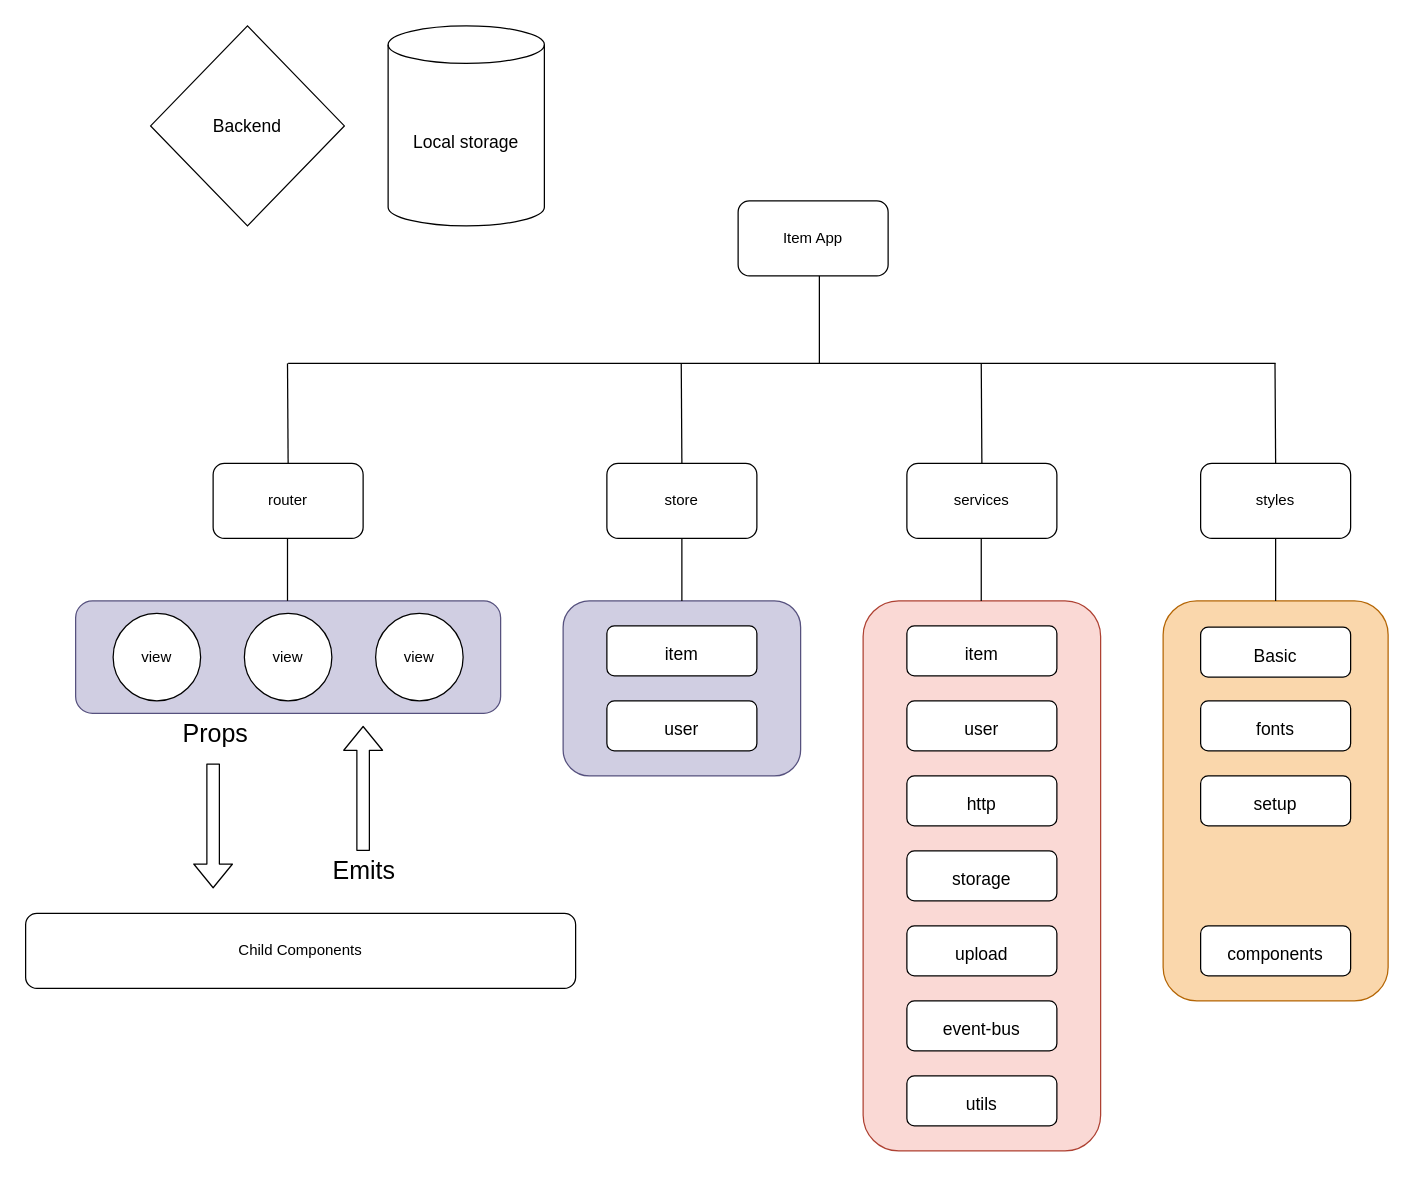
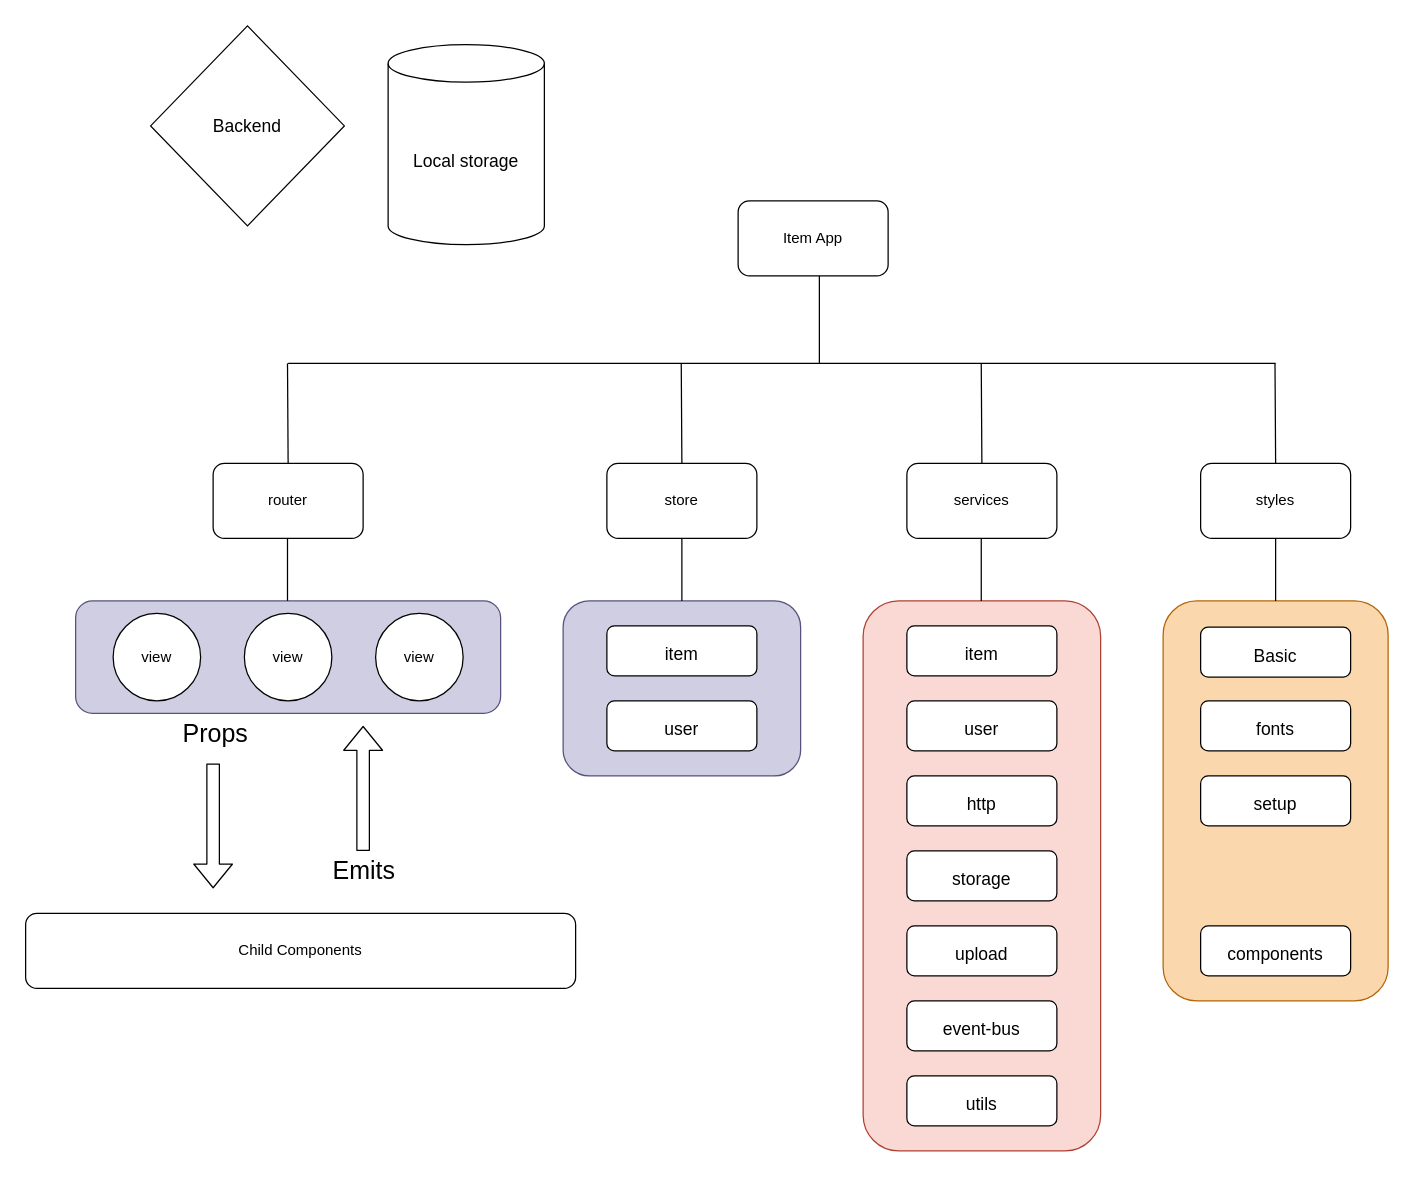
node "Local storage": moved (466, 126) -> (466, 144)
